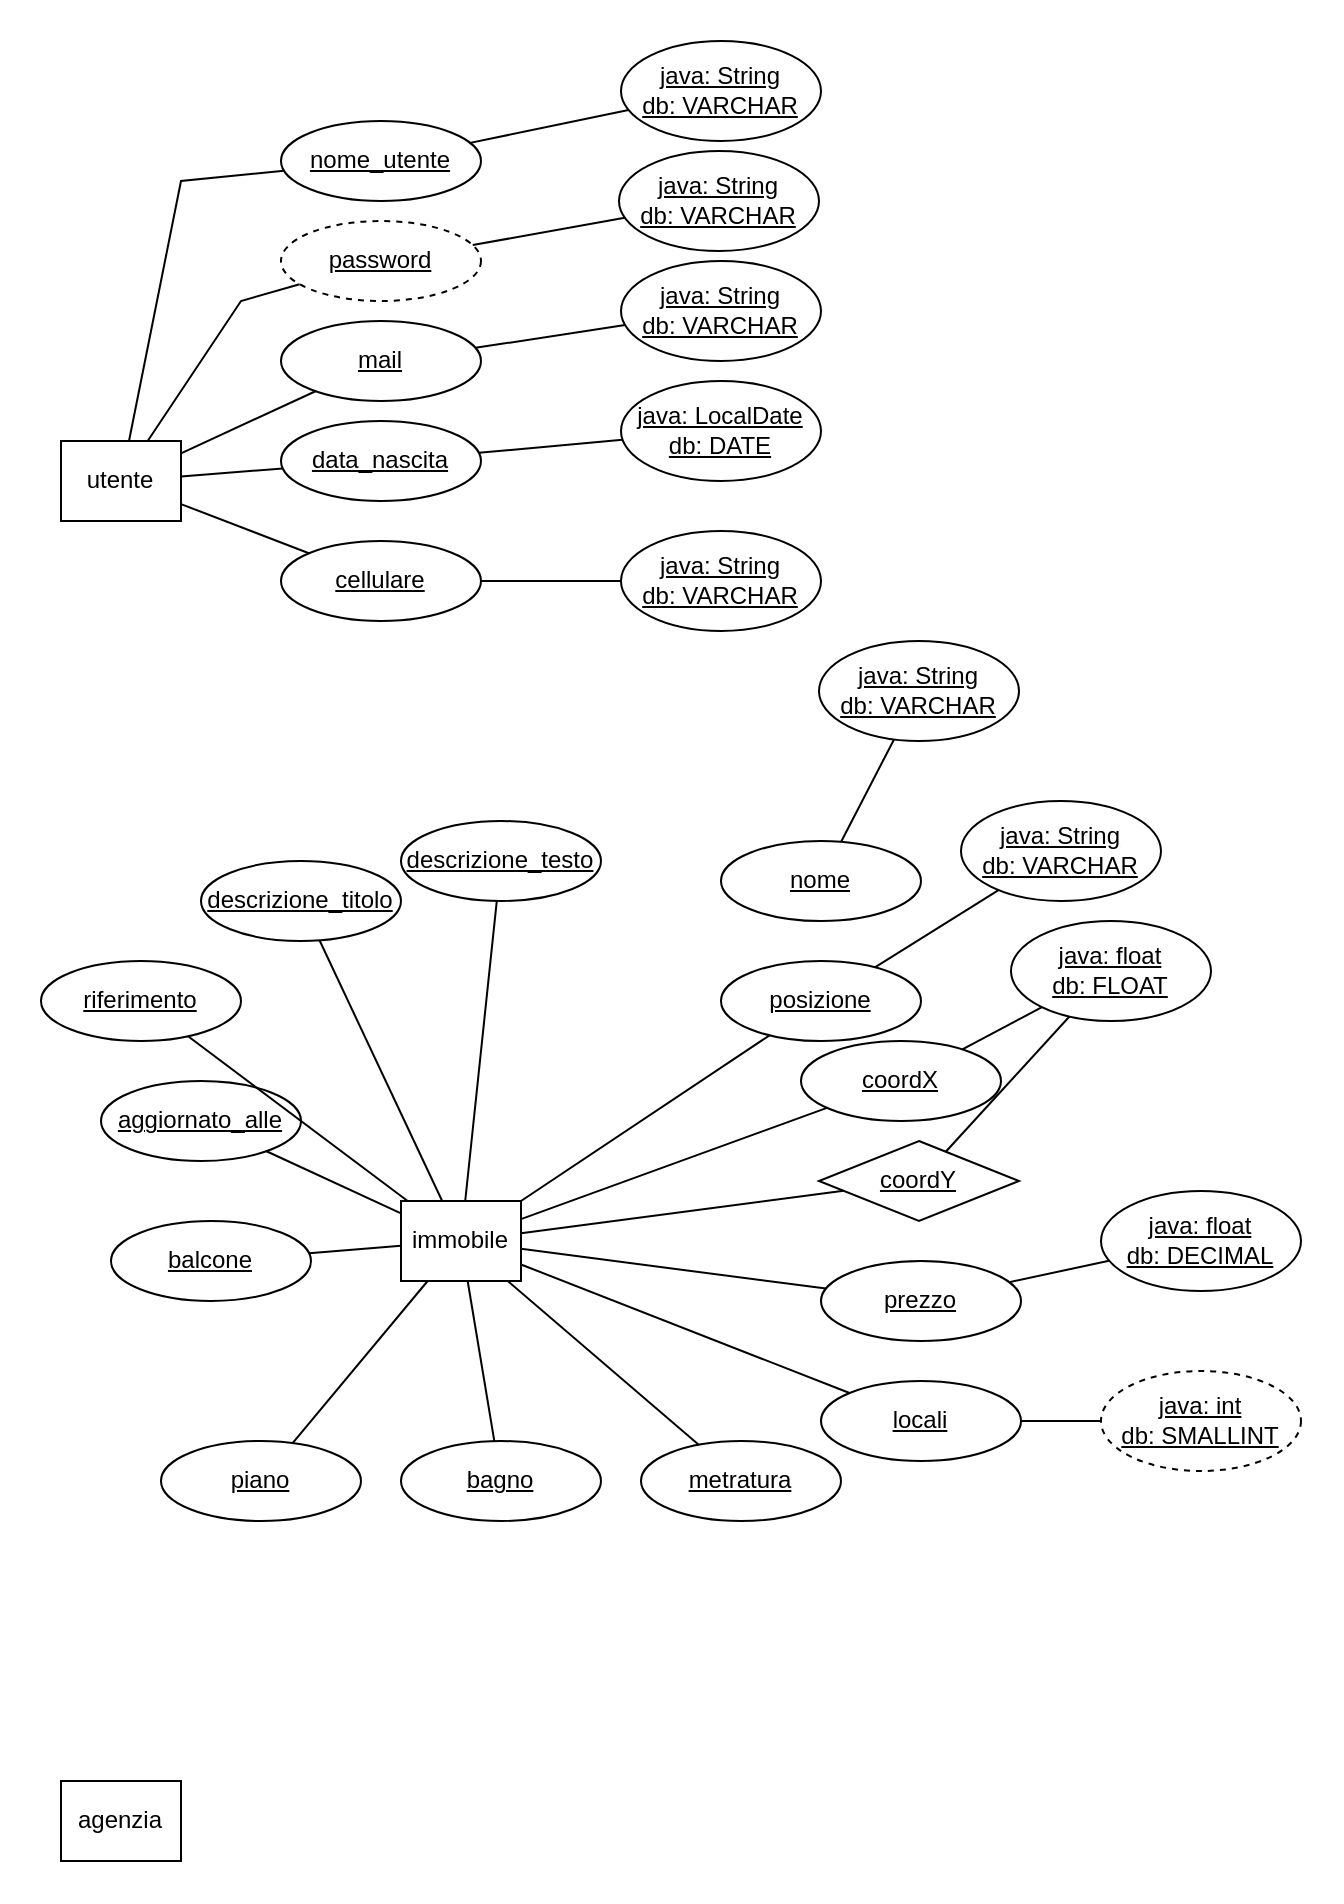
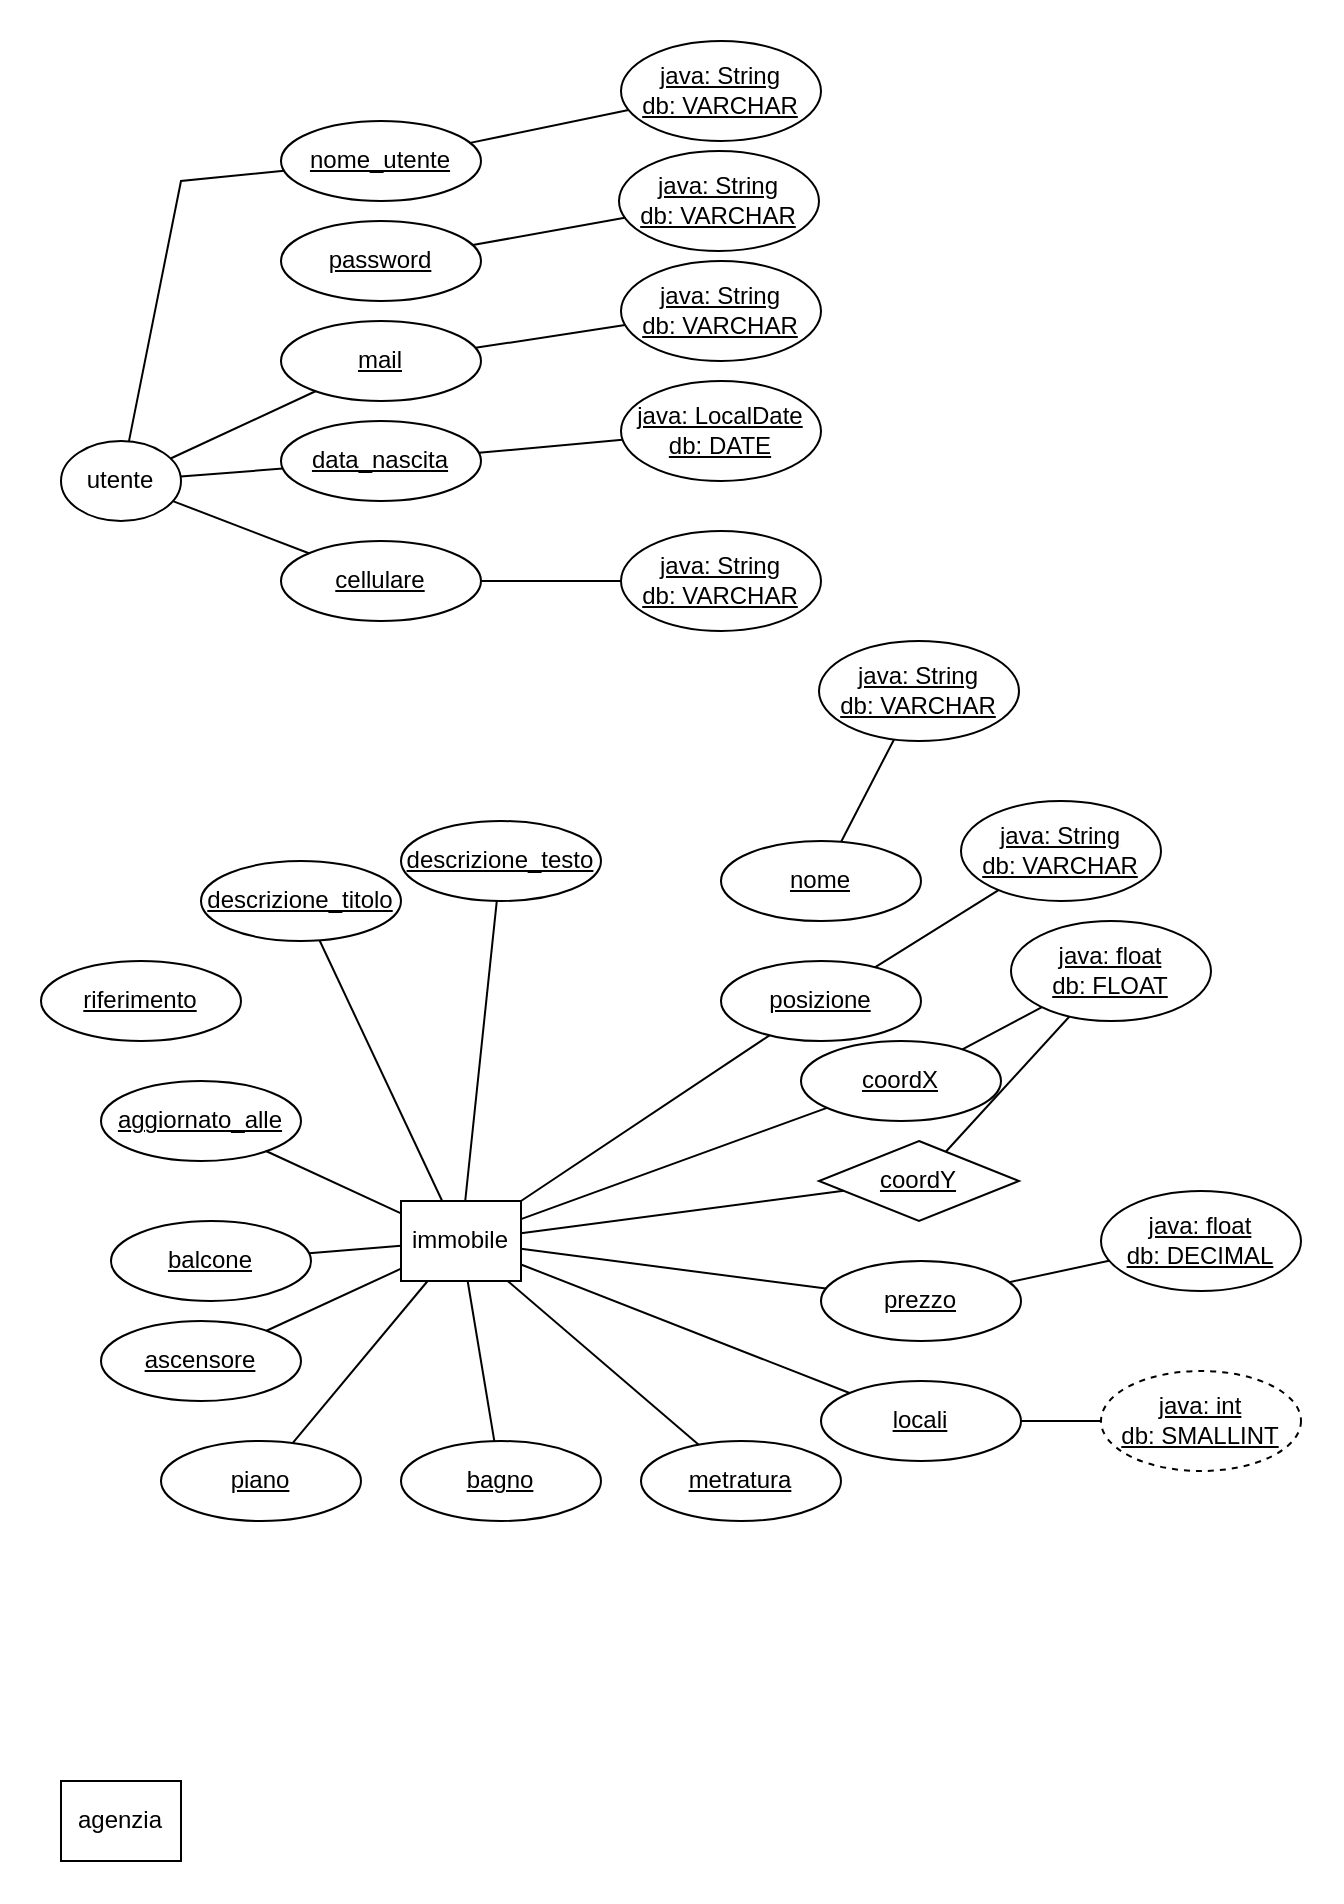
node "password": style dashed -> solid
edge "password" -- "utente": removed
node "utente": shape rectangle -> ellipse
edge "riferimento" -- "immobile": removed
edge "immobile" -- "ascensore": added
node "ascensore": added
